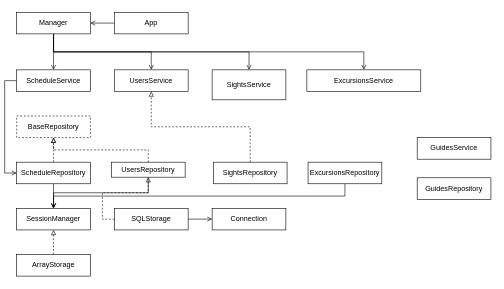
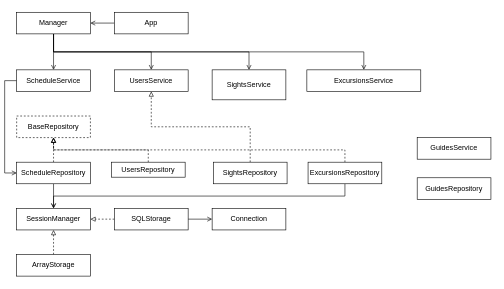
edge "ExcursionsRepository" -> "BaseRepository": added
edge "UsersRepository" -> "SessionManager": removed
edge "SQLStorage" -> "UsersRepository": now "SQLStorage" -> "SessionManager"
